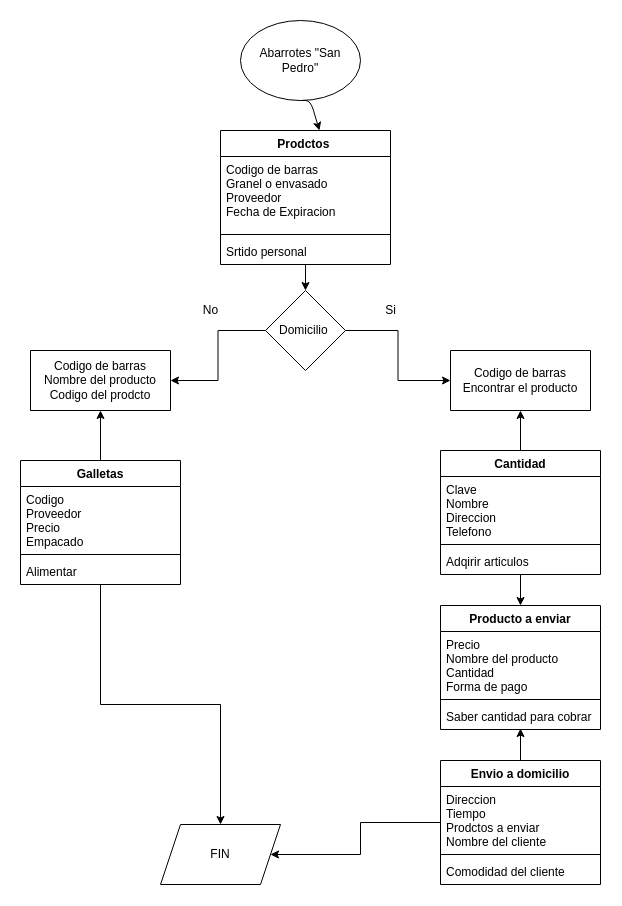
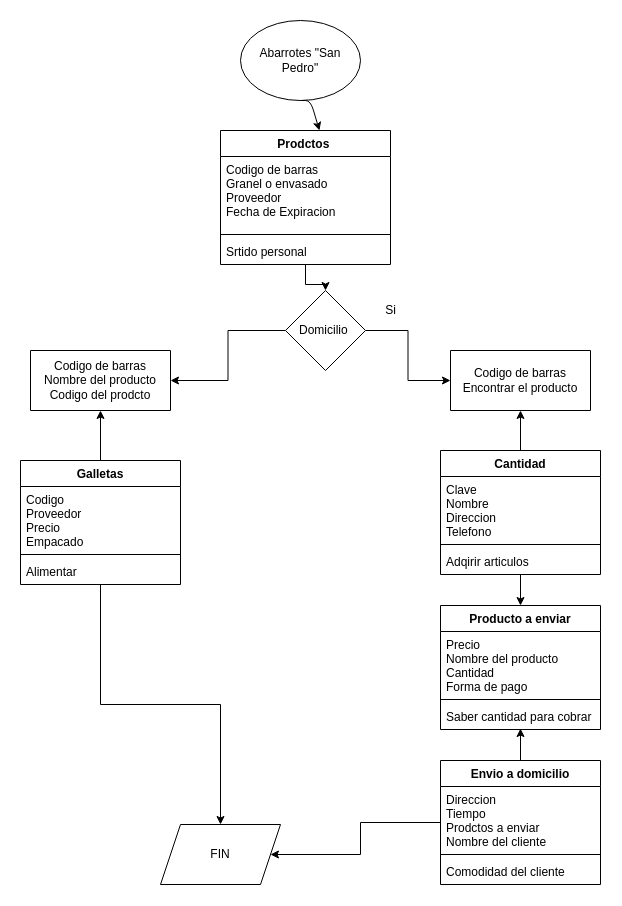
node "No": removed
node "Domicilio": moved (306, 331) -> (326, 331)
